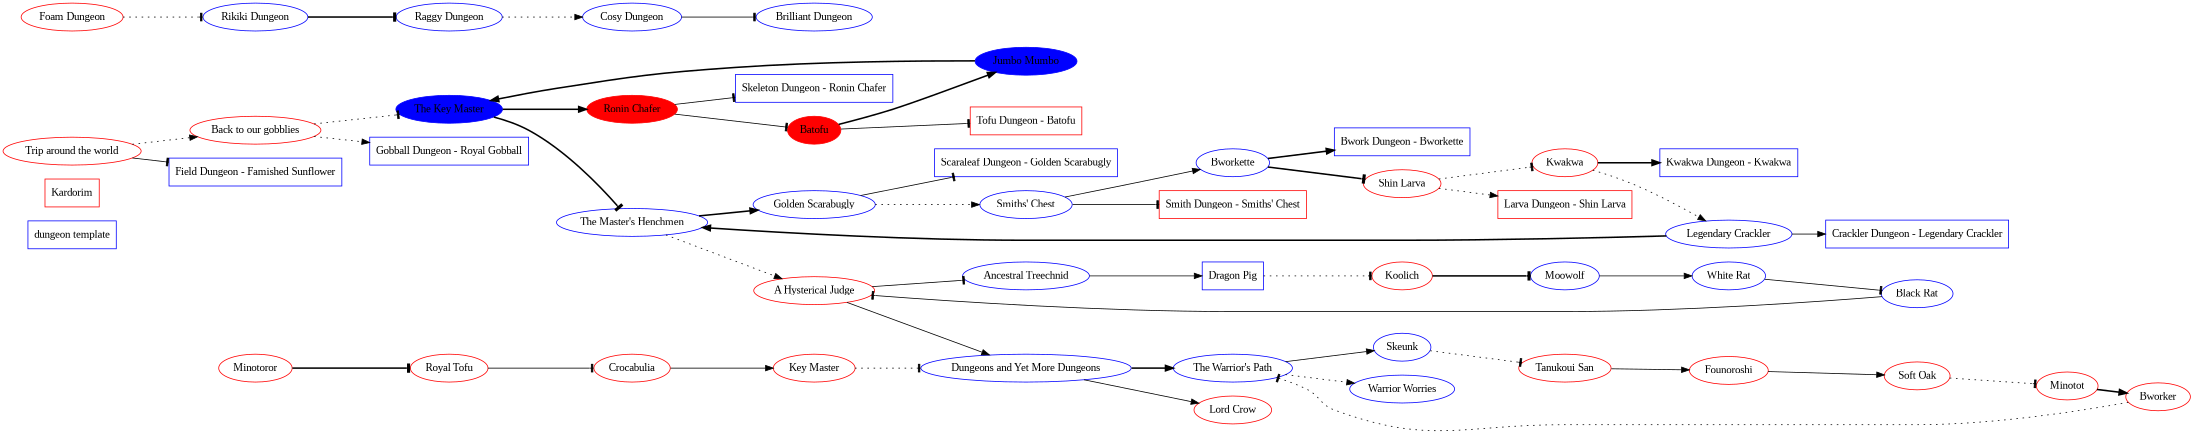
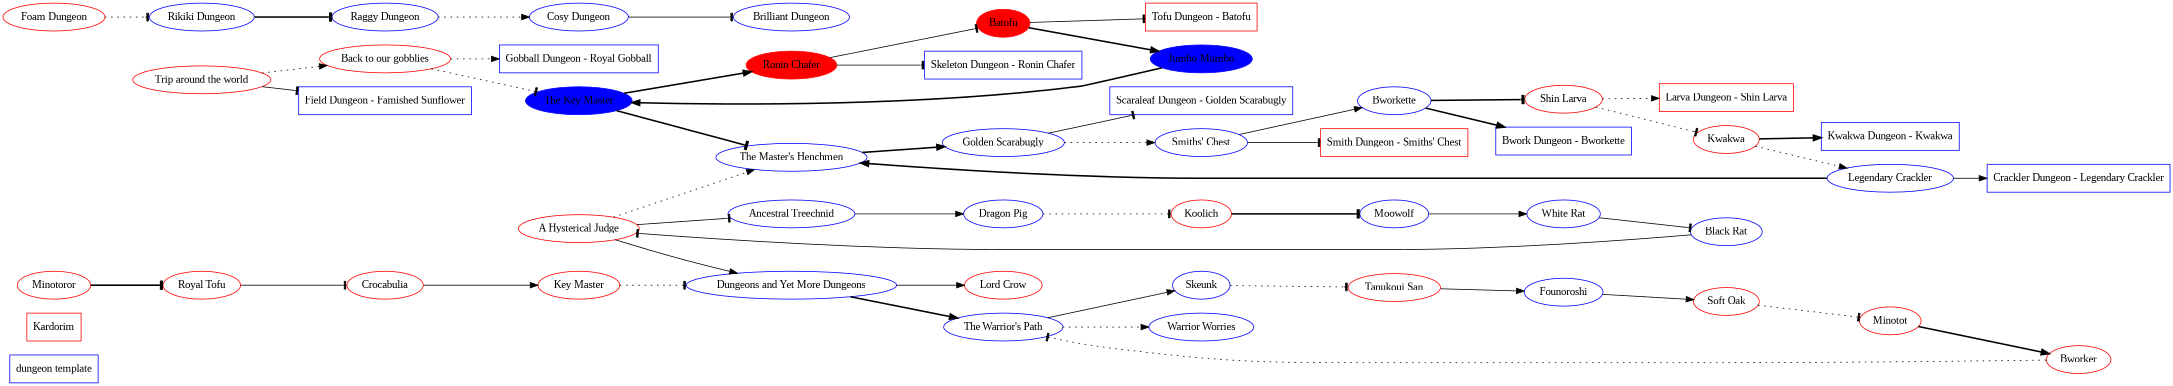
edge "The Master's Henchmen" -> "A Hysterical Judge": reversed
node "Dragon Pig": shape box -> ellipse
node "Founoroshi": color red -> blue
